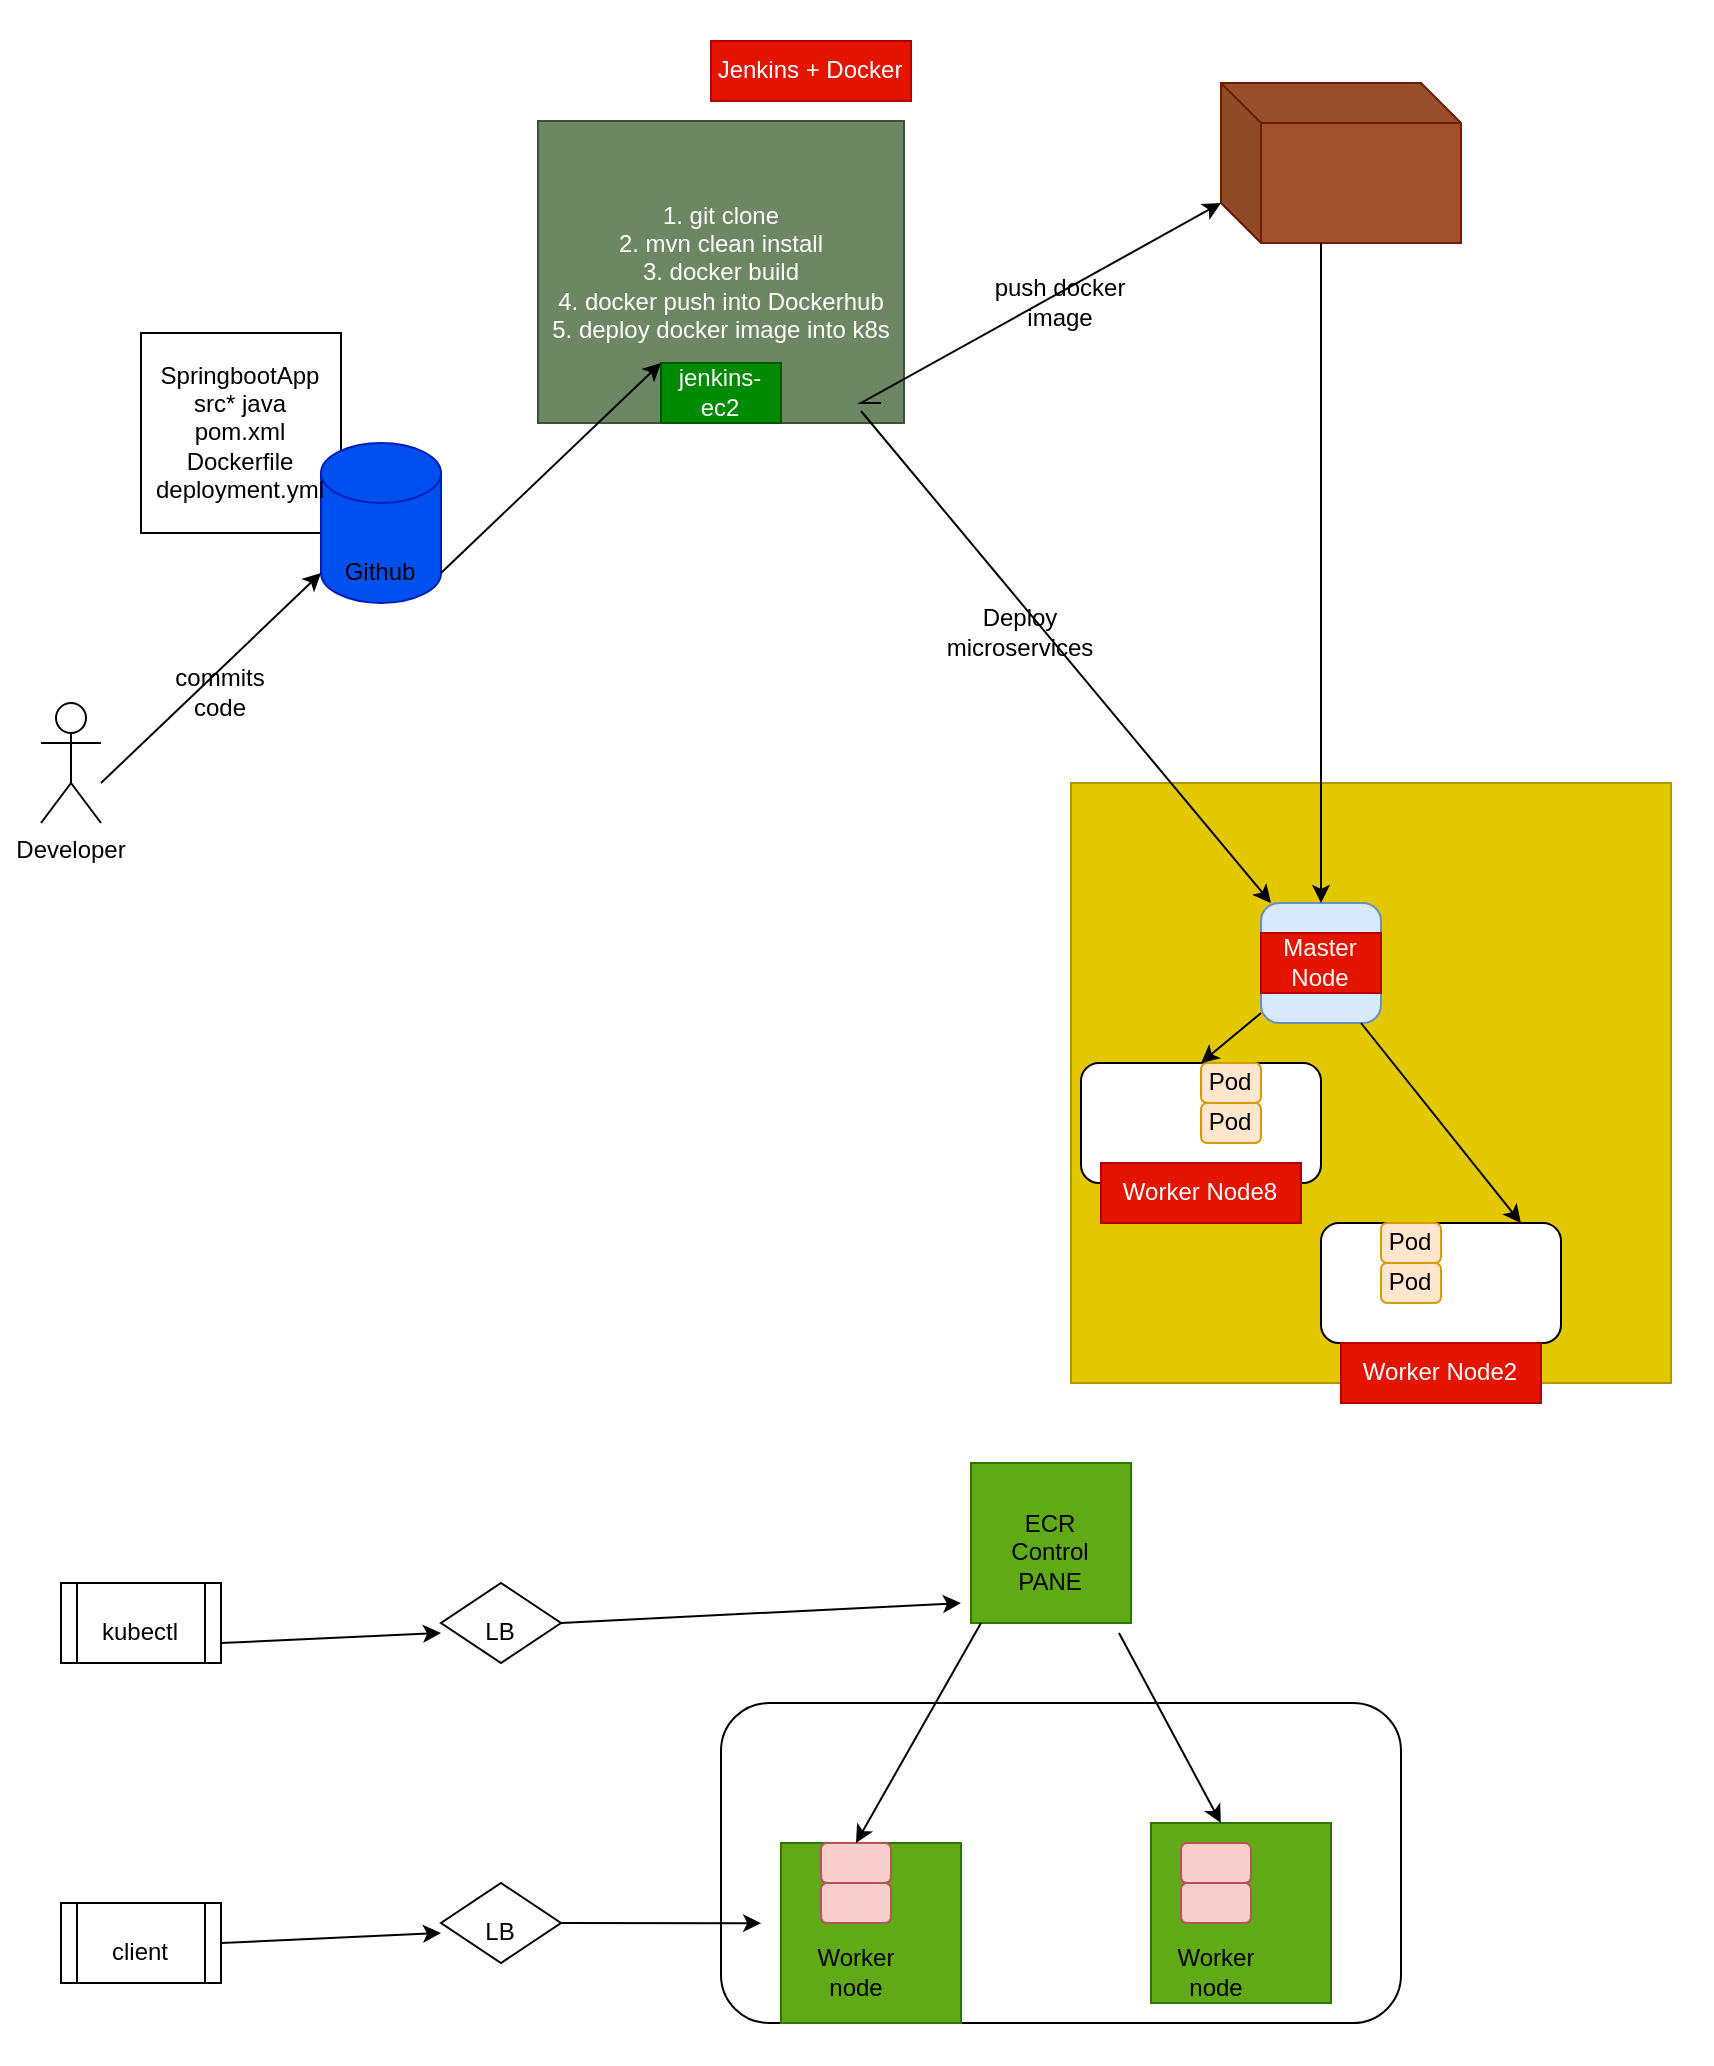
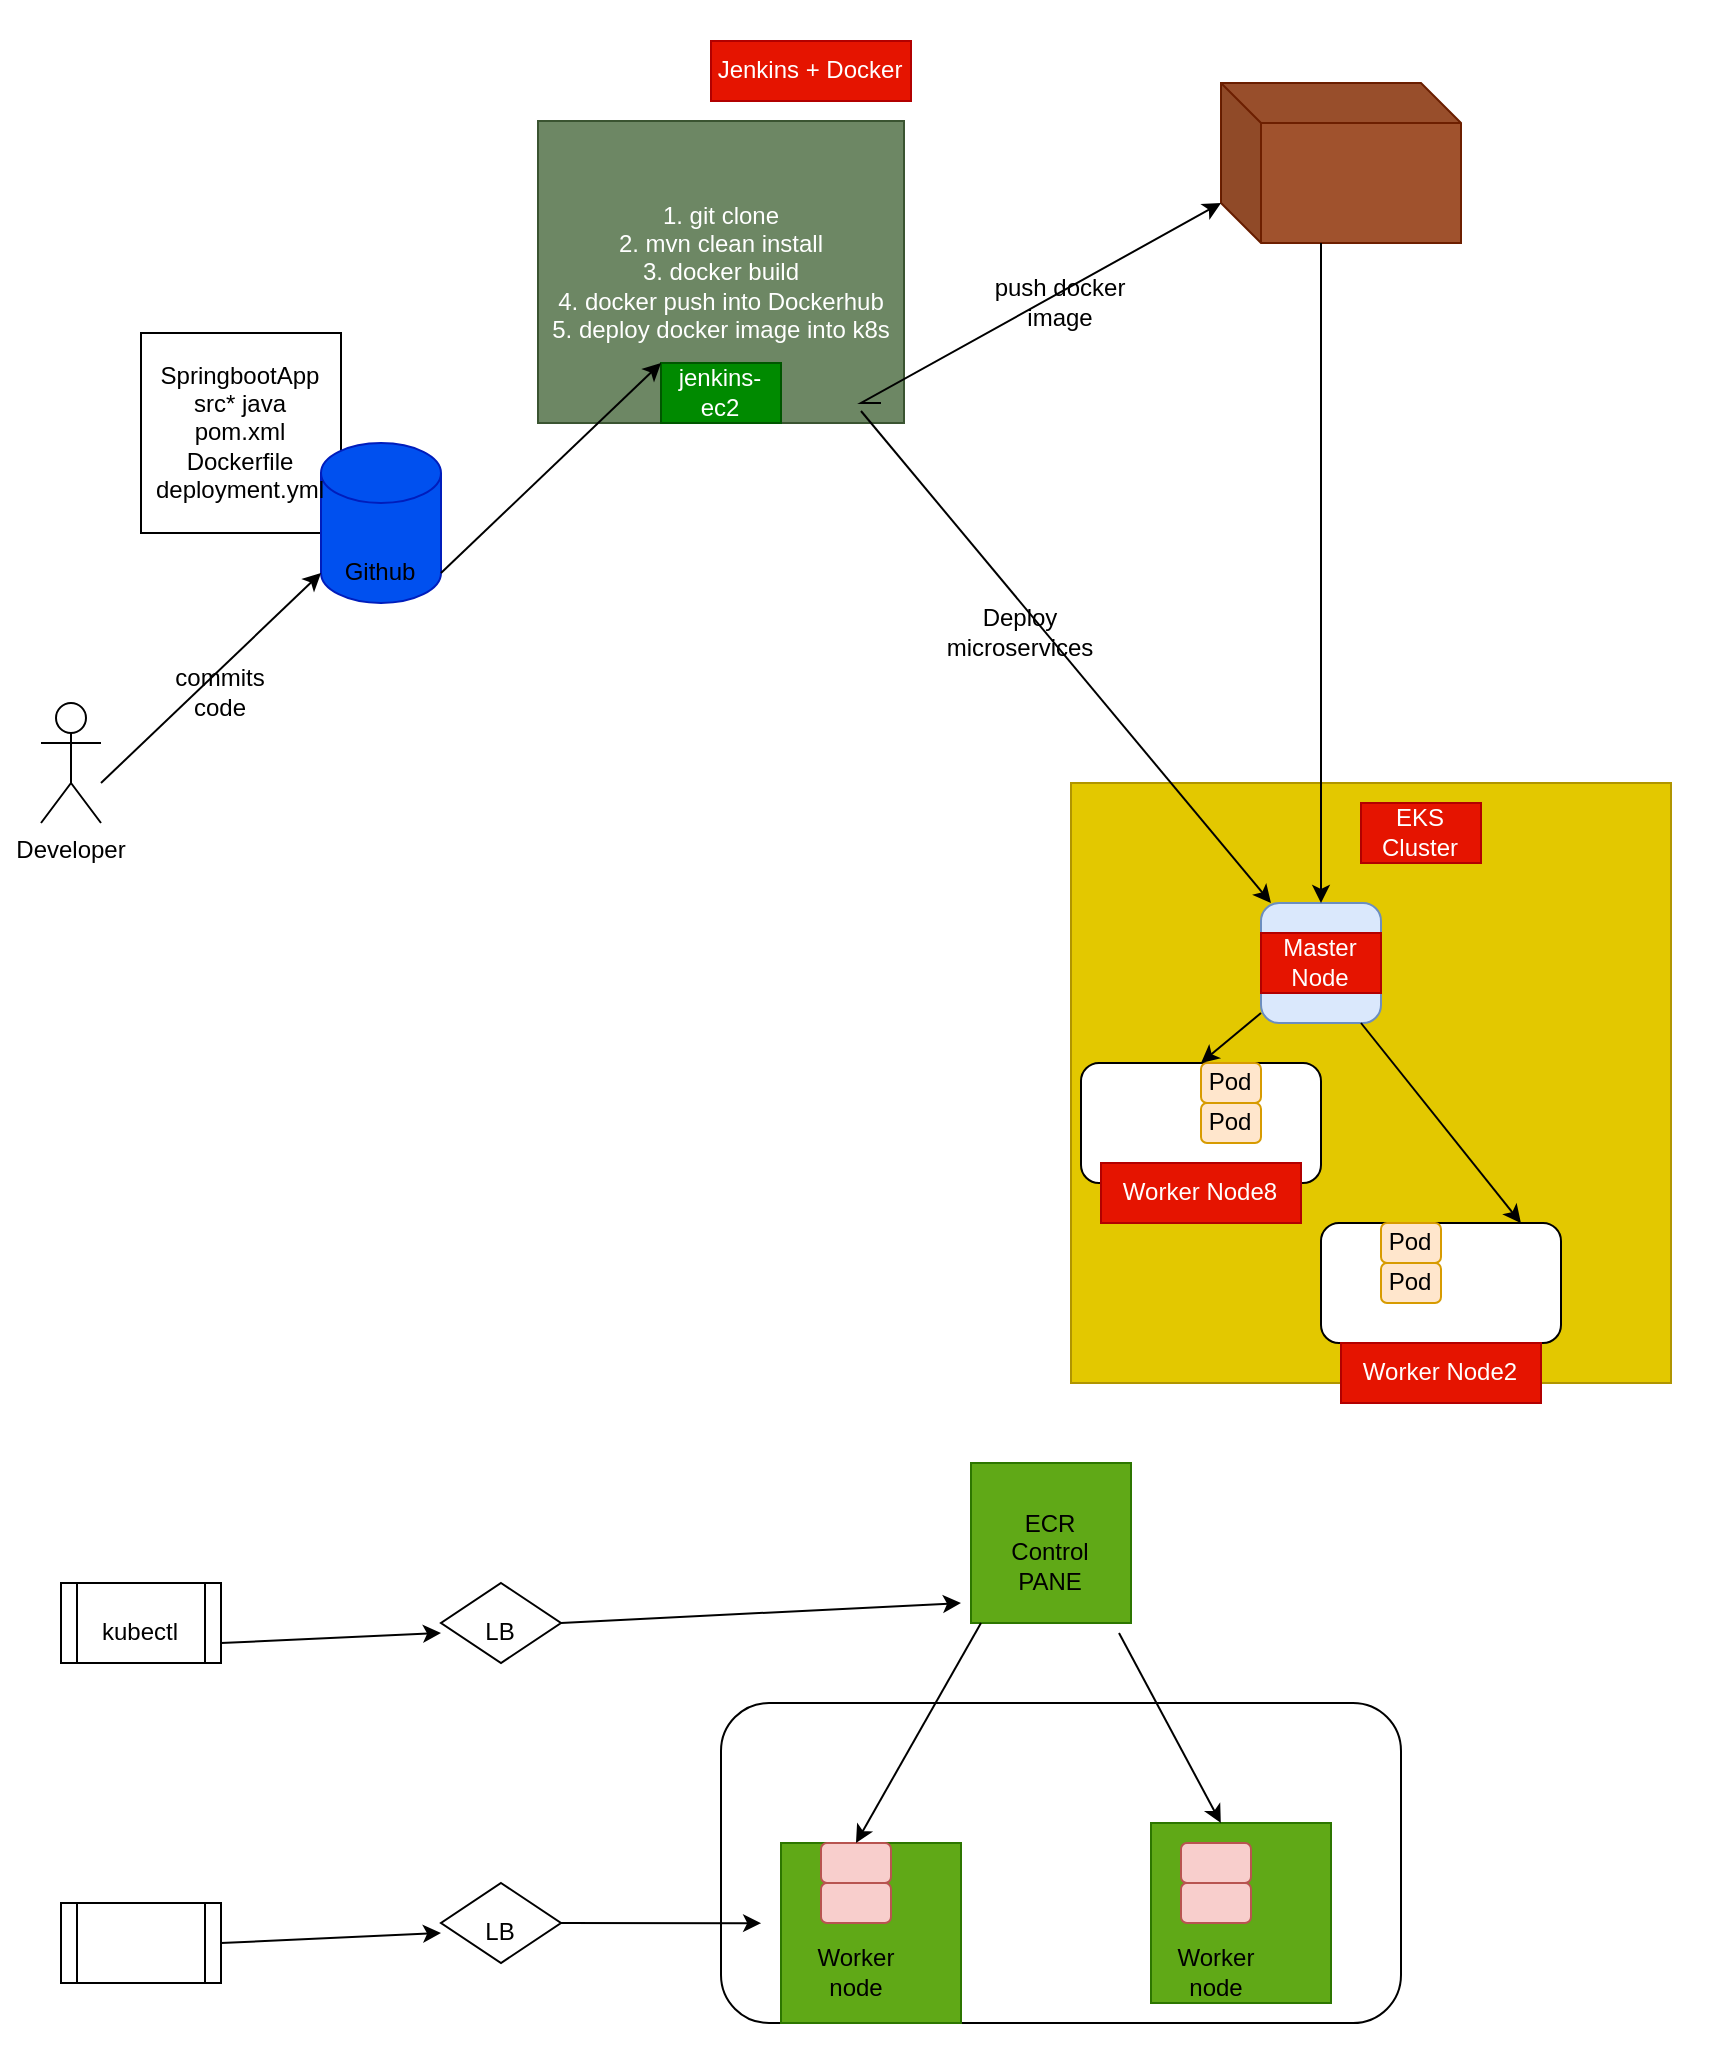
node "EKS Cluster": added
node "client": removed
